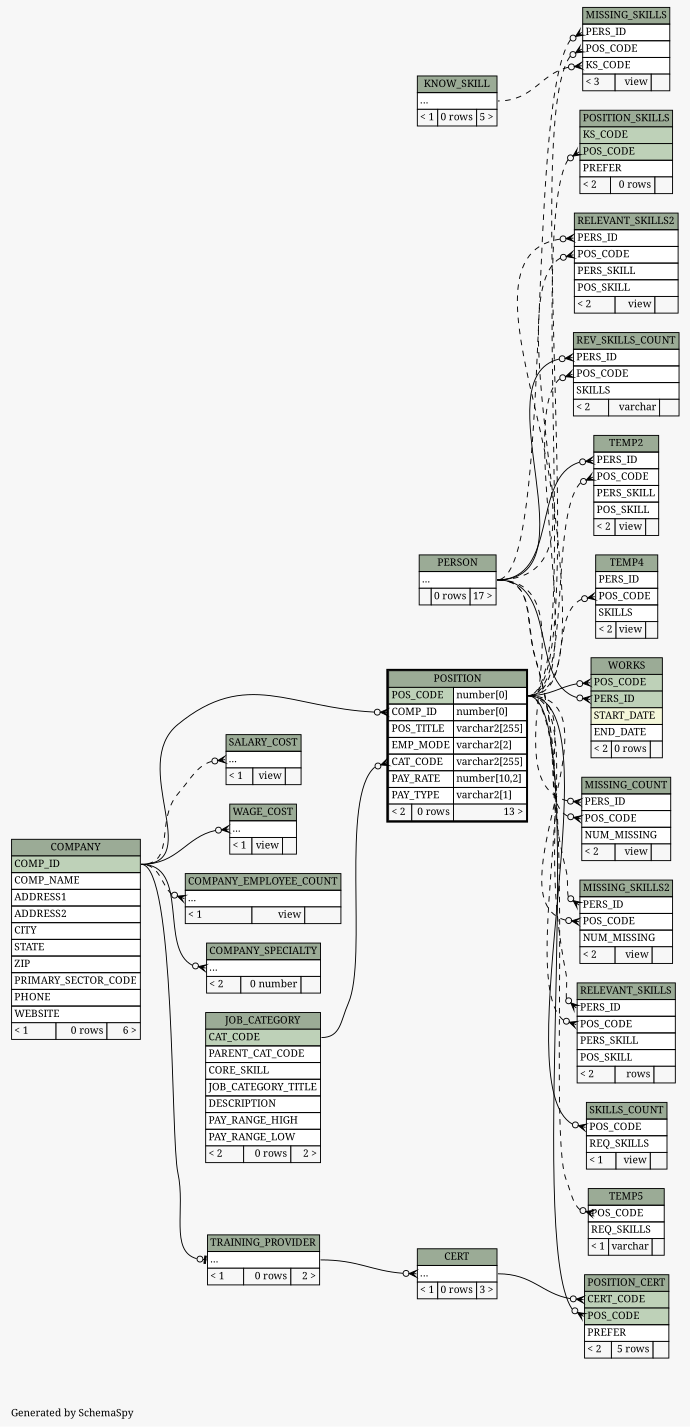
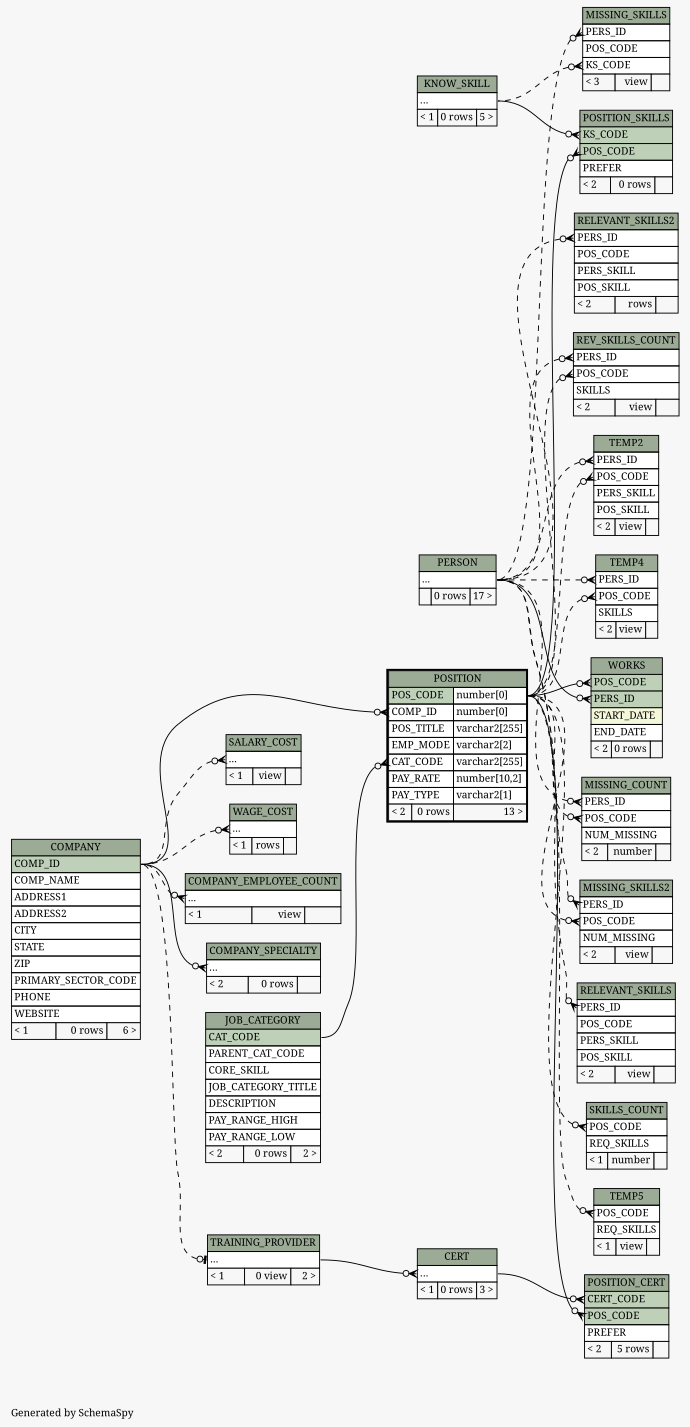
edge "KNOW_SKILL" -> "POSITION_SKILLS": added
node "RELEVANT_SKILLS2": text "view" -> "rows"
edge "POSITION" -> "MISSING_SKILLS": removed
edge "POSITION" -> "RELEVANT_SKILLS2": removed
node "REV_SKILLS_COUNT": text "varchar" -> "view"
edge "POSITION" -> "POSITION_SKILLS": style dashed -> solid
edge "PERSON" -> "REV_SKILLS_COUNT": style solid -> dashed
edge "PERSON" -> "TEMP2": style solid -> dashed
edge "PERSON" -> "TEMP4": added
node "WAGE_COST": text "view" -> "rows"
edge "COMPANY" -> "WAGE_COST": style solid -> dashed
node "MISSING_COUNT": text "view" -> "number"
edge "POSITION" -> "RELEVANT_SKILLS": removed
node "COMPANY_SPECIALTY": text "0 number" -> "0 rows"
edge "POSITION" -> "SKILLS_COUNT": style solid -> dashed
edge "COMPANY" -> "TRAINING_PROVIDER": style solid -> dashed
node "RELEVANT_SKILLS": text "rows" -> "view"
node "SKILLS_COUNT": text "view" -> "number"
node "TEMP5": text "varchar" -> "view"
node "TRAINING_PROVIDER": text "0 rows" -> "0 view"
